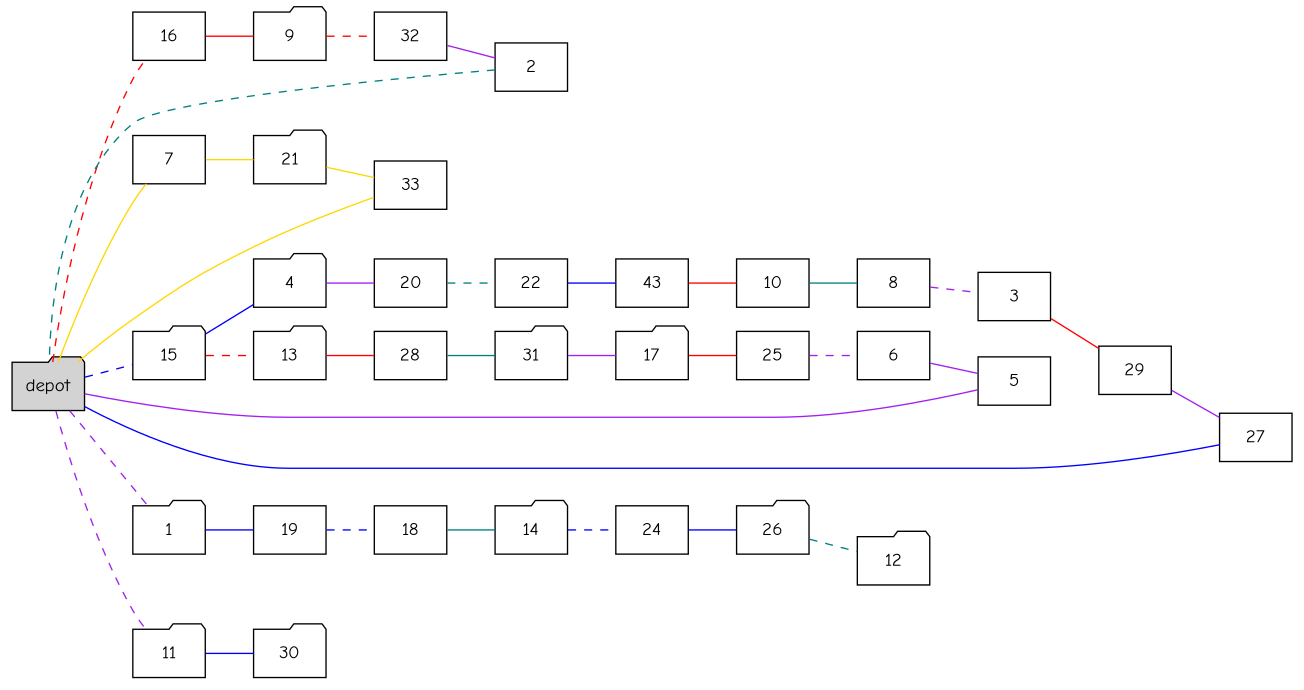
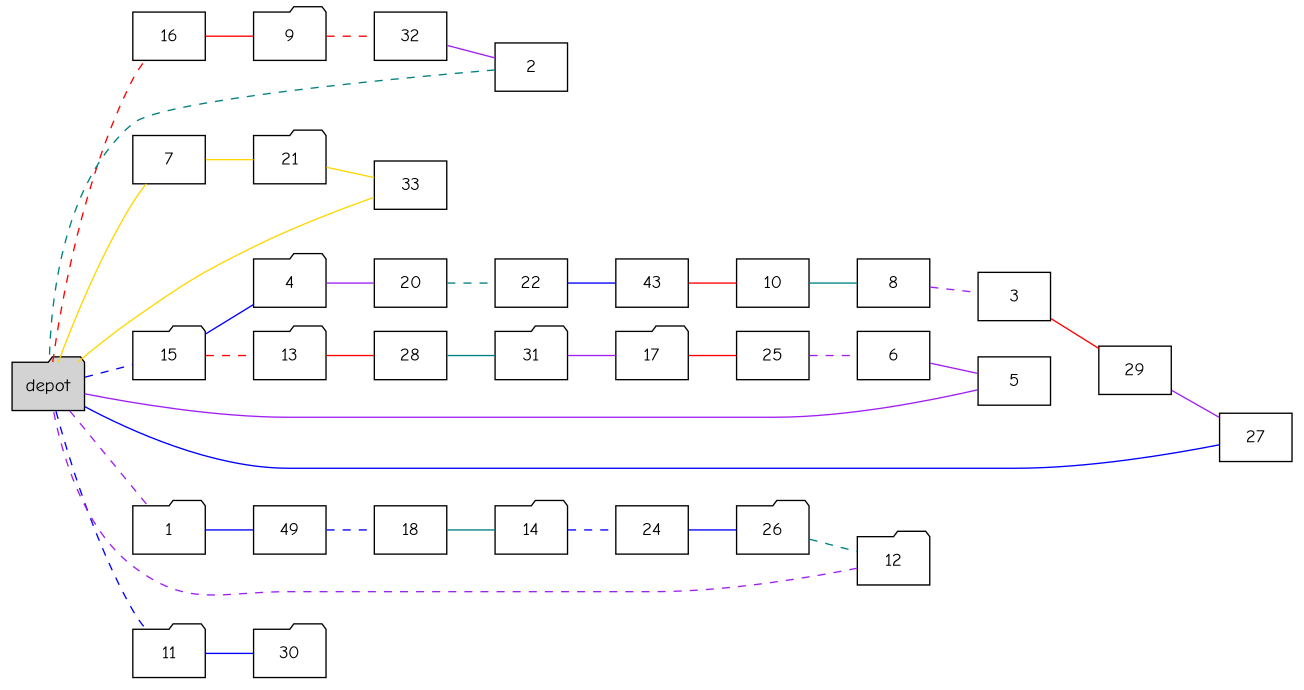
edge "depot" -- "11": color purple -> blue
node "19": label "19" -> "49"
edge "depot" -- "12": added
